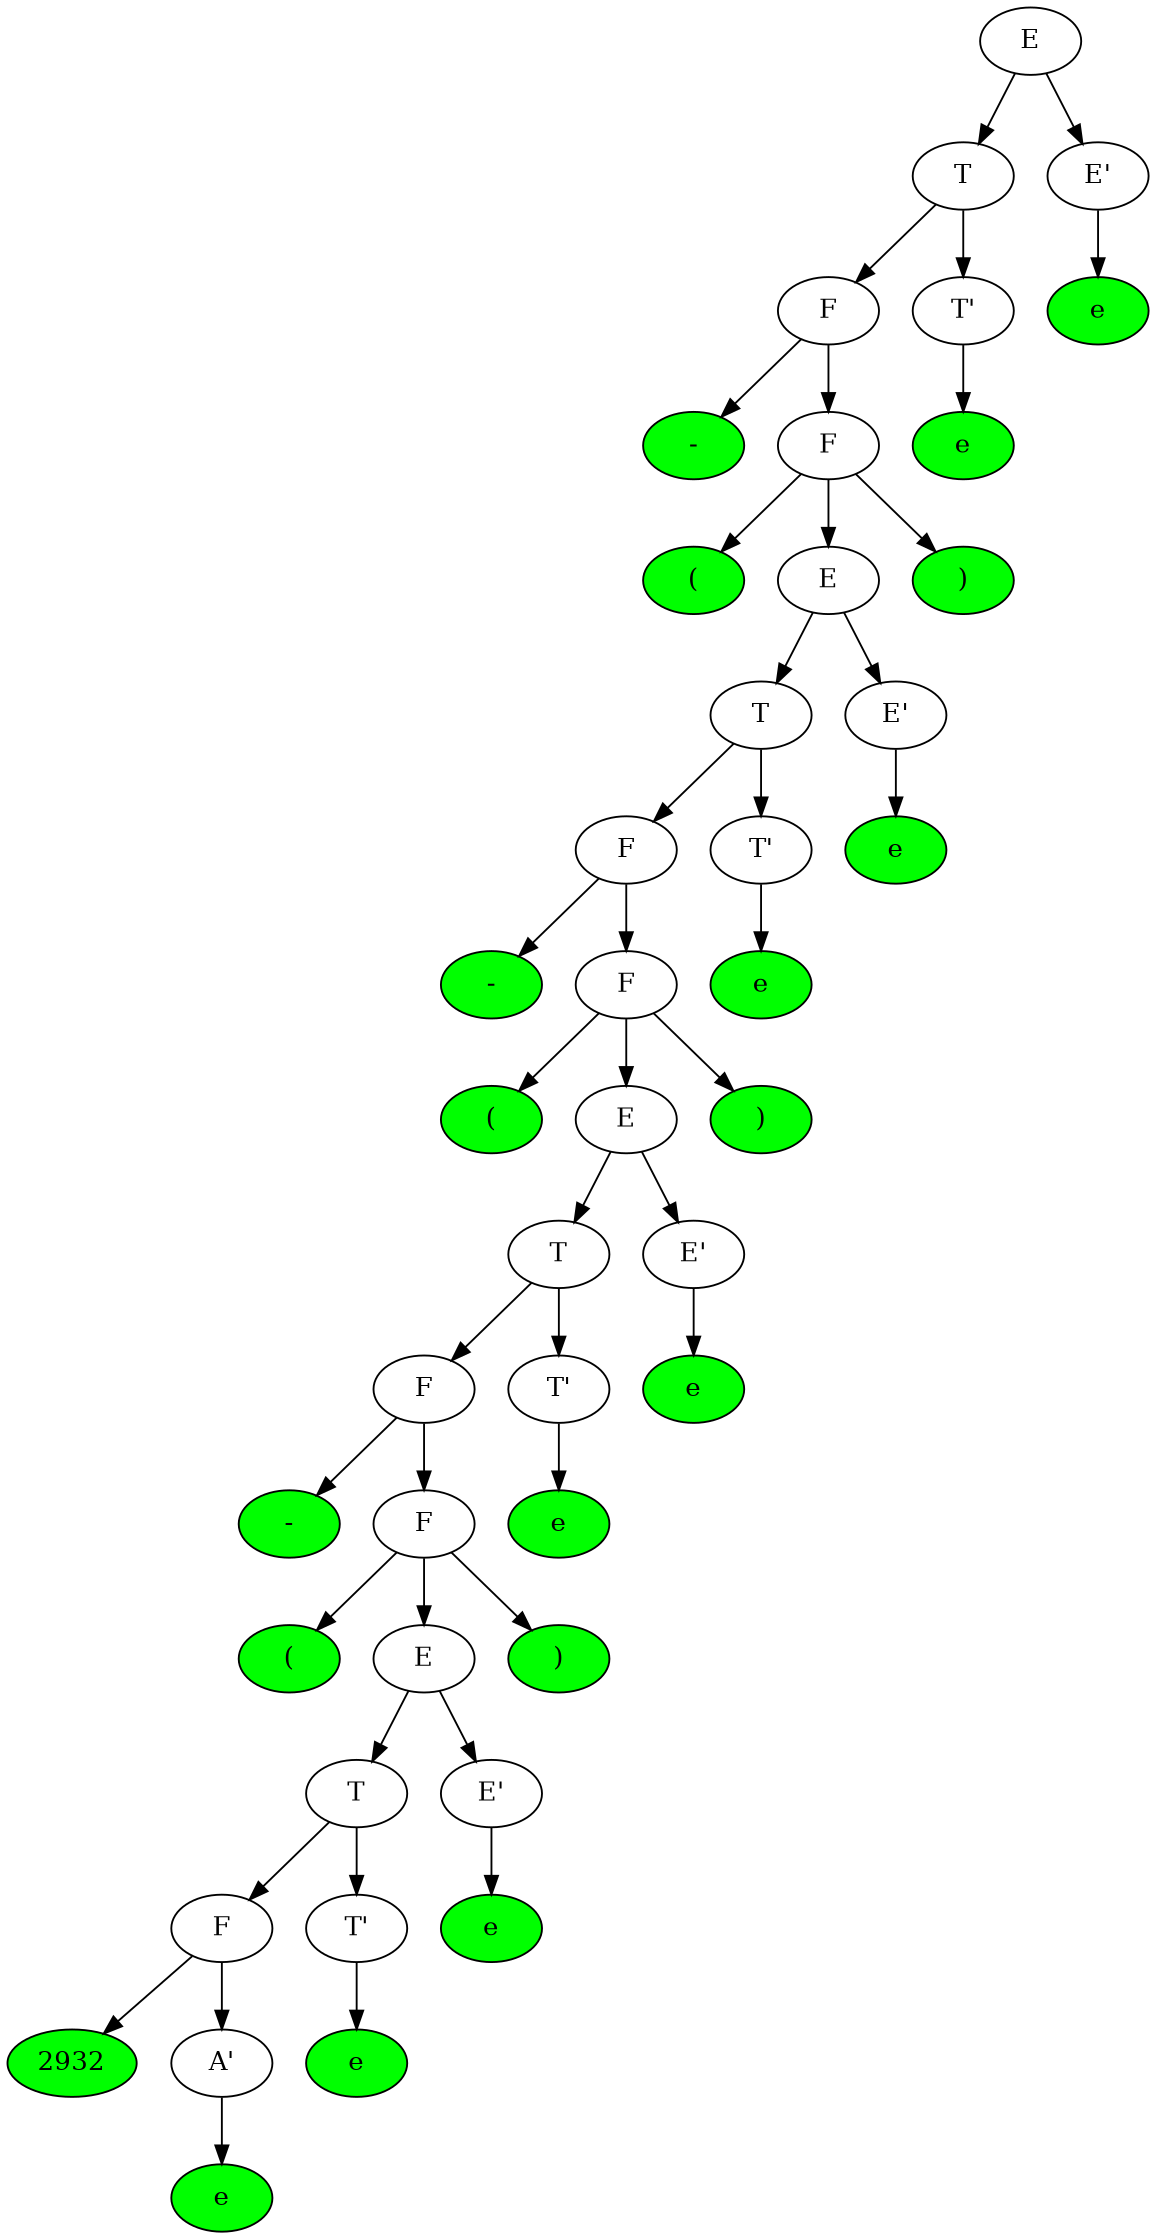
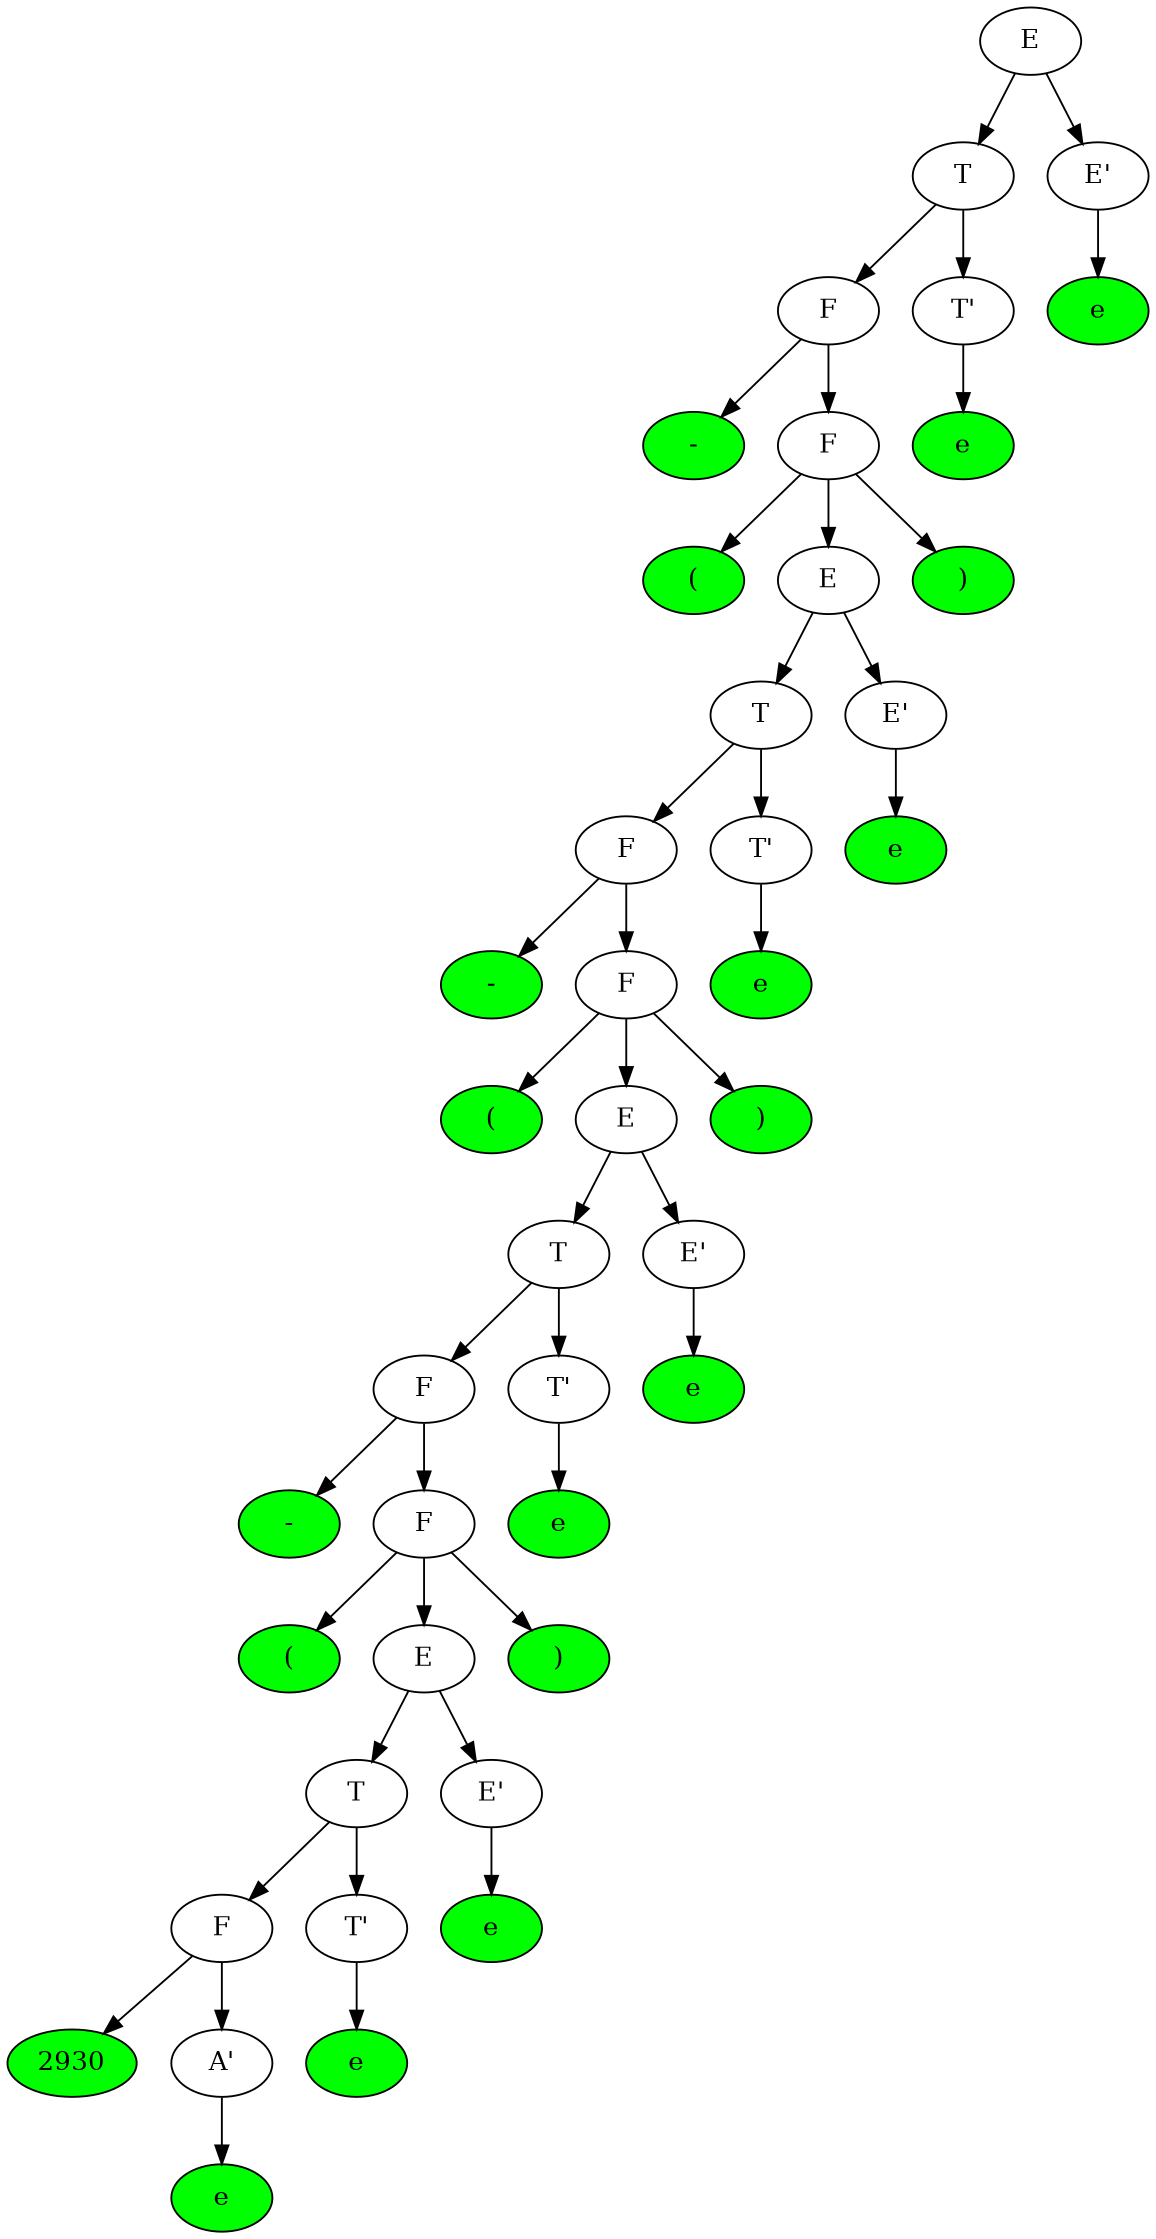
node "2932": label "2932" -> "2930"
